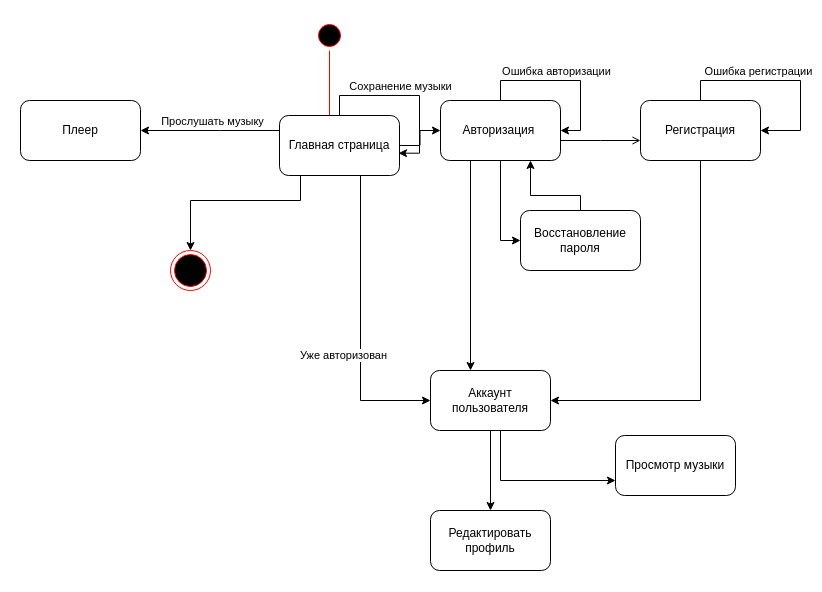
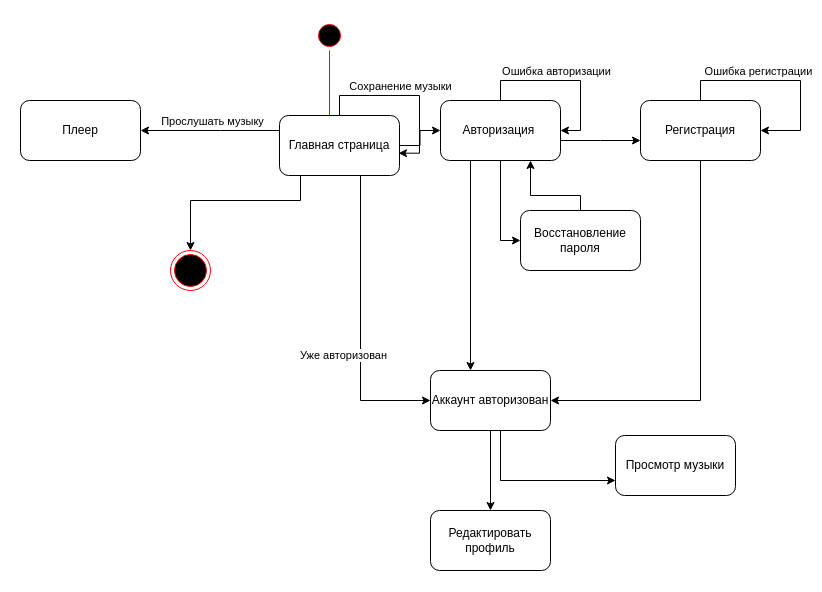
edge "Авторизация" -> "Регистрация": arrowhead open -> classic
node "Аккаунт пользователя": label "Аккаунт пользователя" -> "Аккаунт авторизован"
